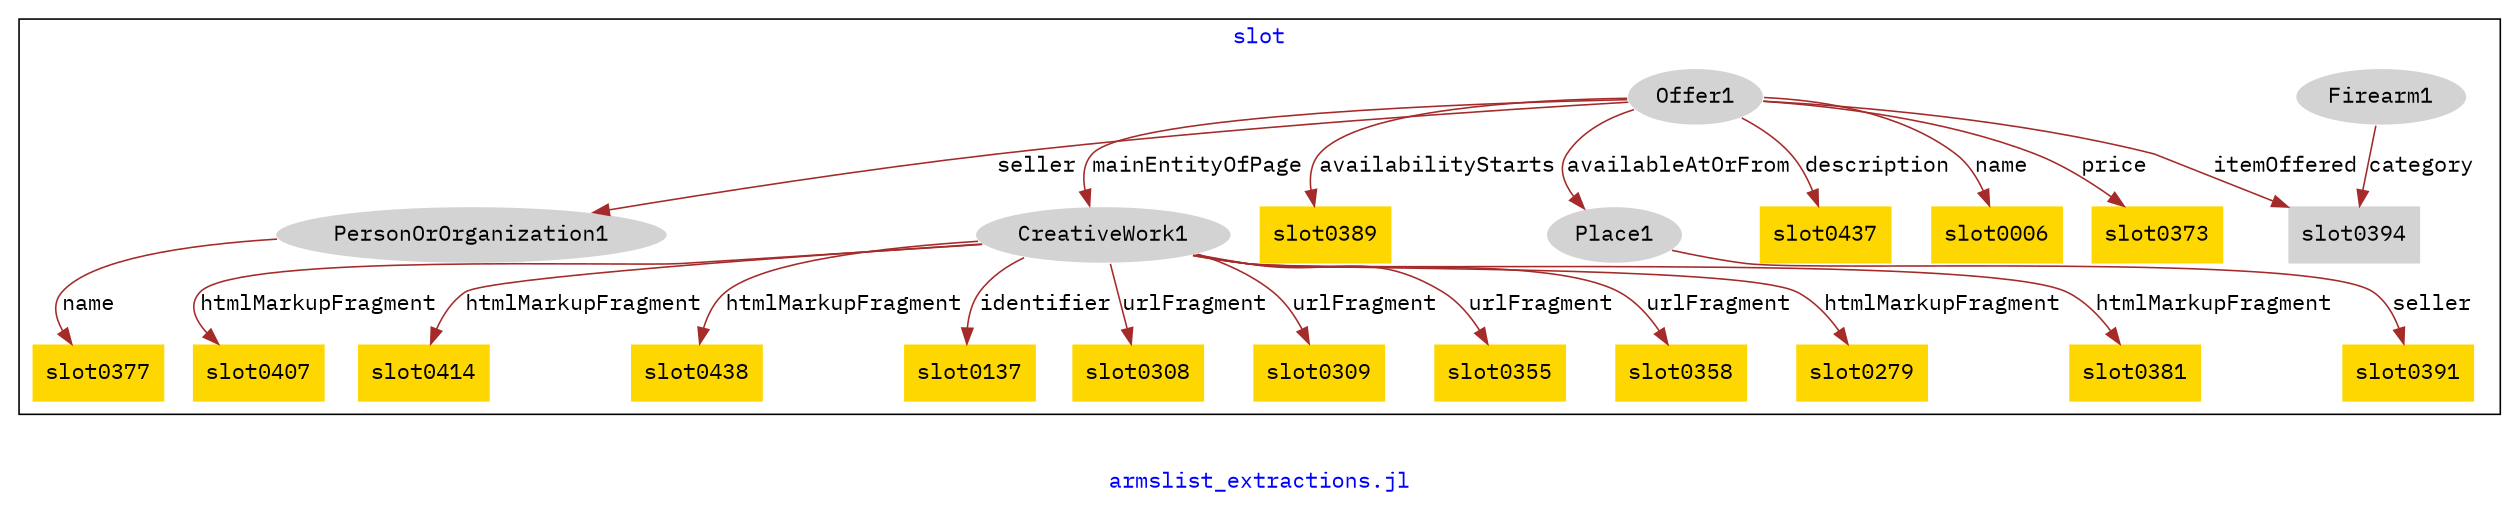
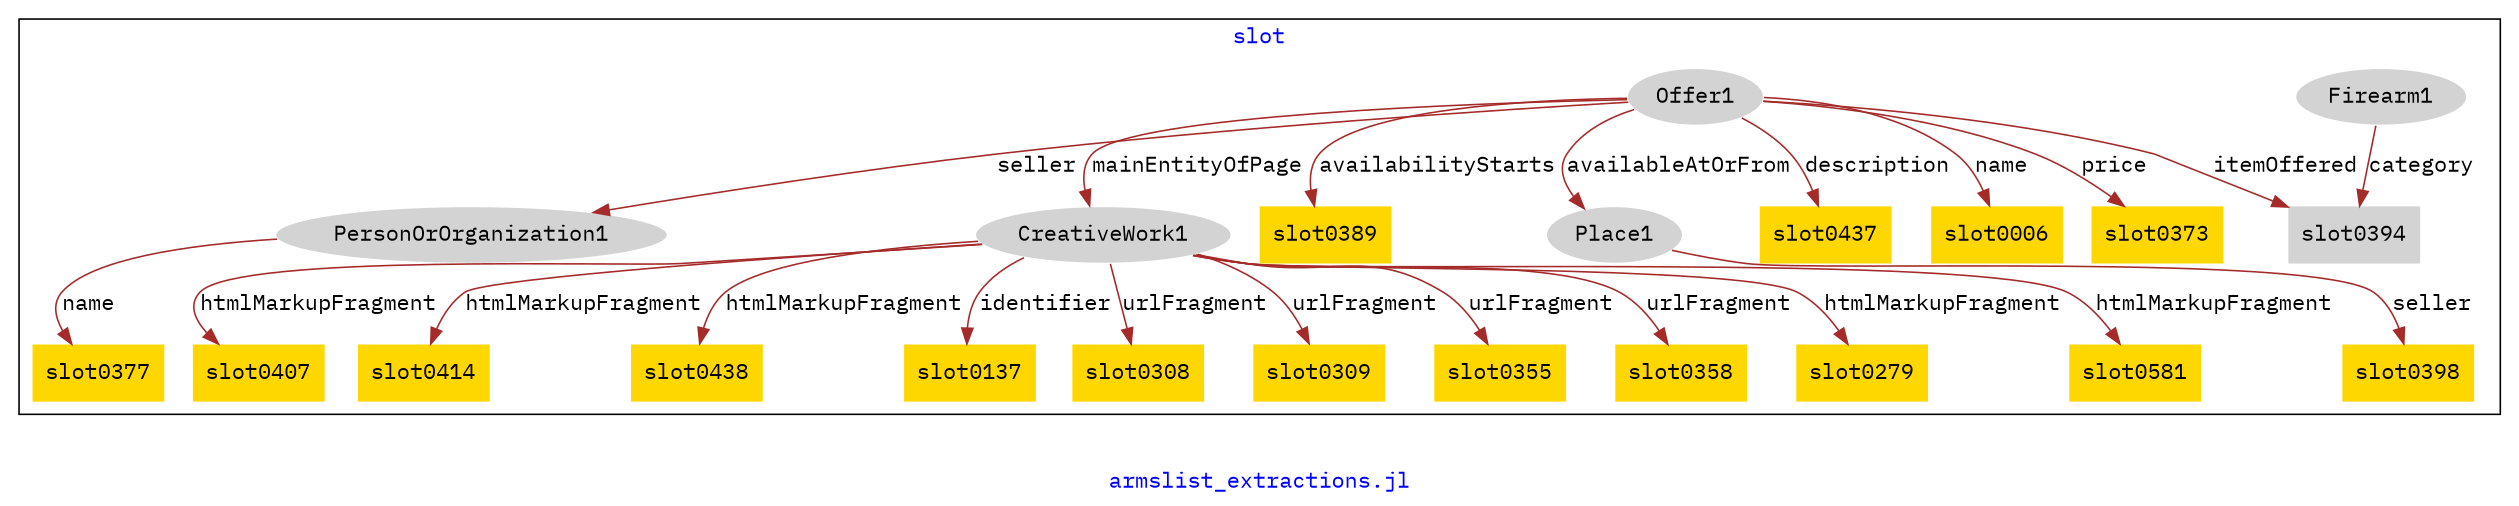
node "slot0381": label "slot0381" -> "slot0581"
node "slot0391": label "slot0391" -> "slot0398"
